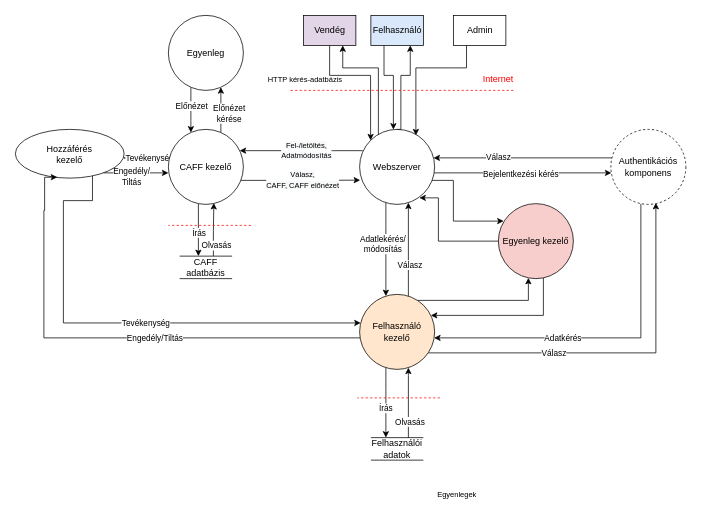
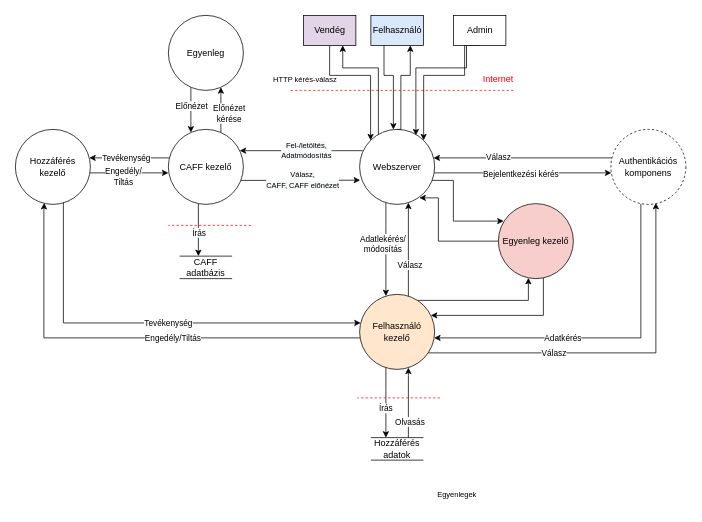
node "HTTP kérés-adatbázis": label "HTTP kérés-adatbázis" -> "HTTP kérés-válasz"
edge "Admin" -> "Webszerver": added
node "Hozzáférés kezelő": size 109x49 -> 75x75
edge "CAFF adatbázis" -> "CAFF kezelő": removed, label "Olvasás"
node "Felhasználói adatok": label "Felhasználói adatok" -> "Hozzáférés adatok"
